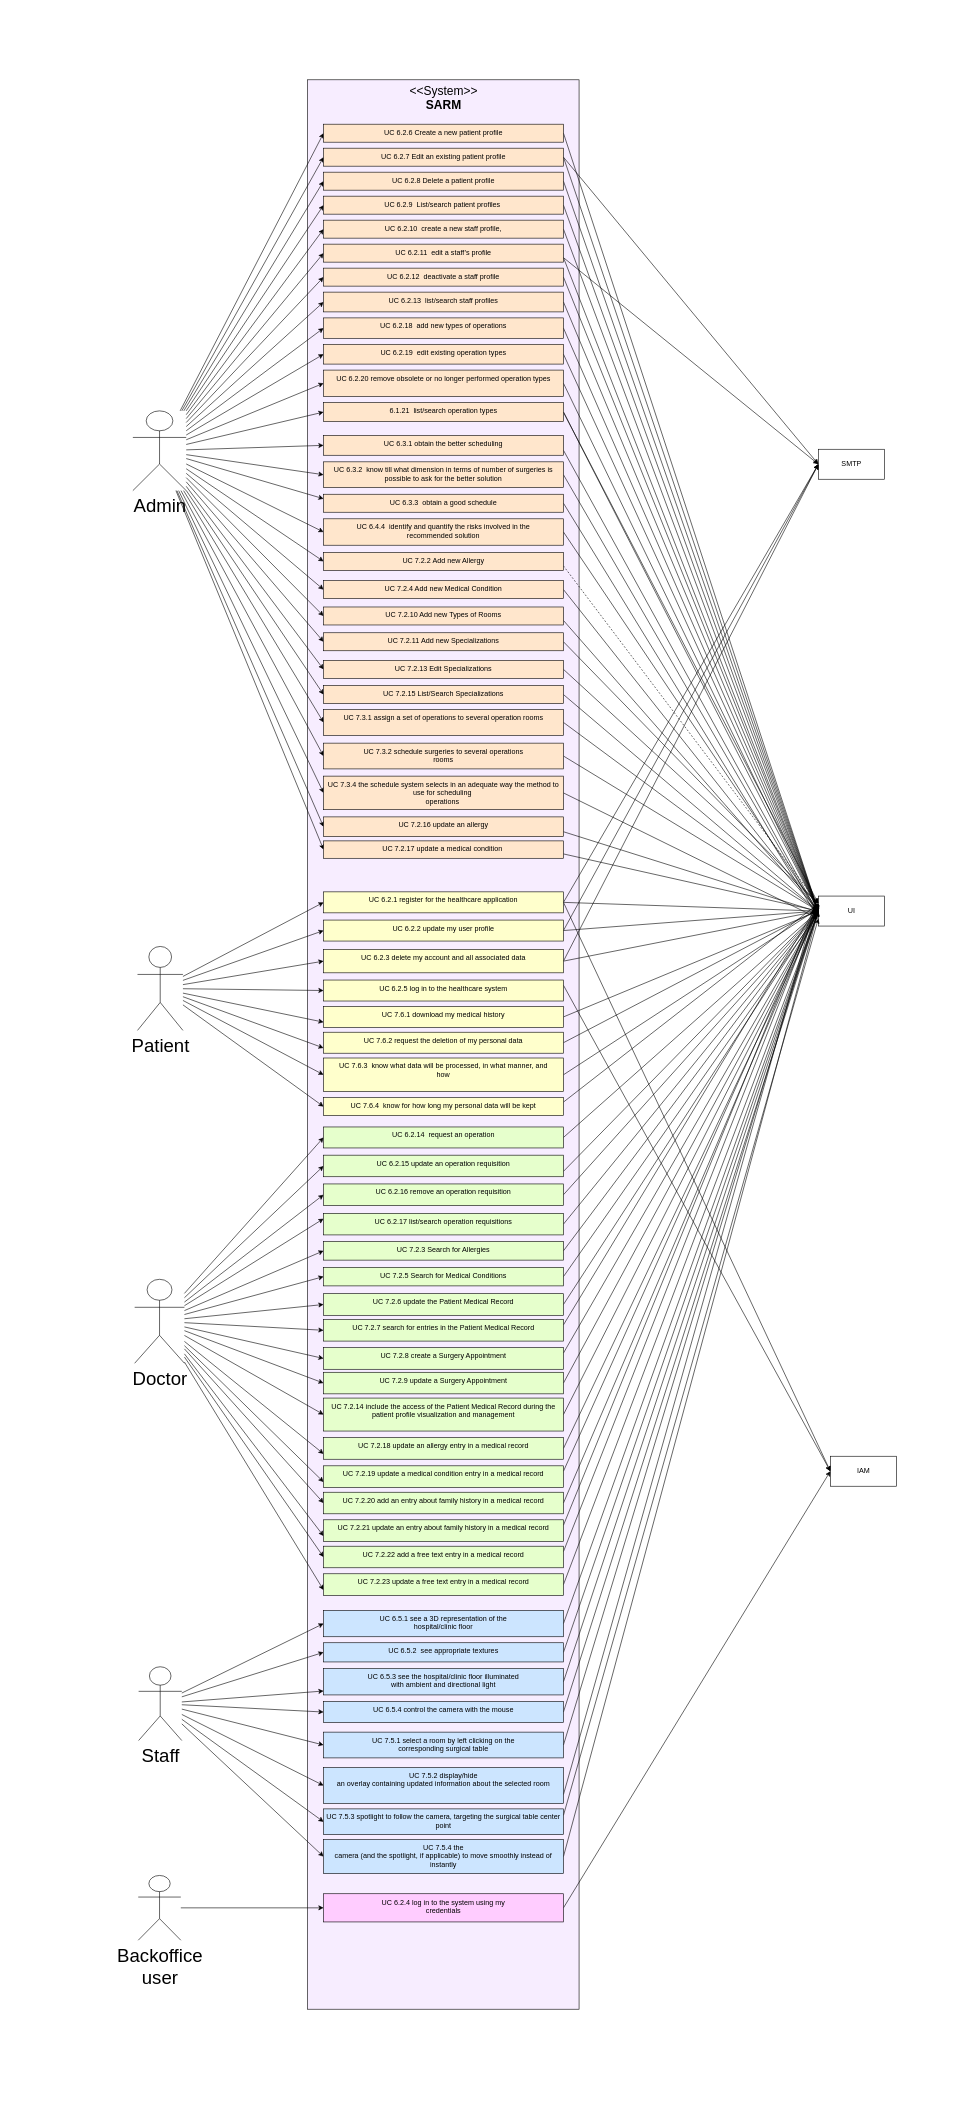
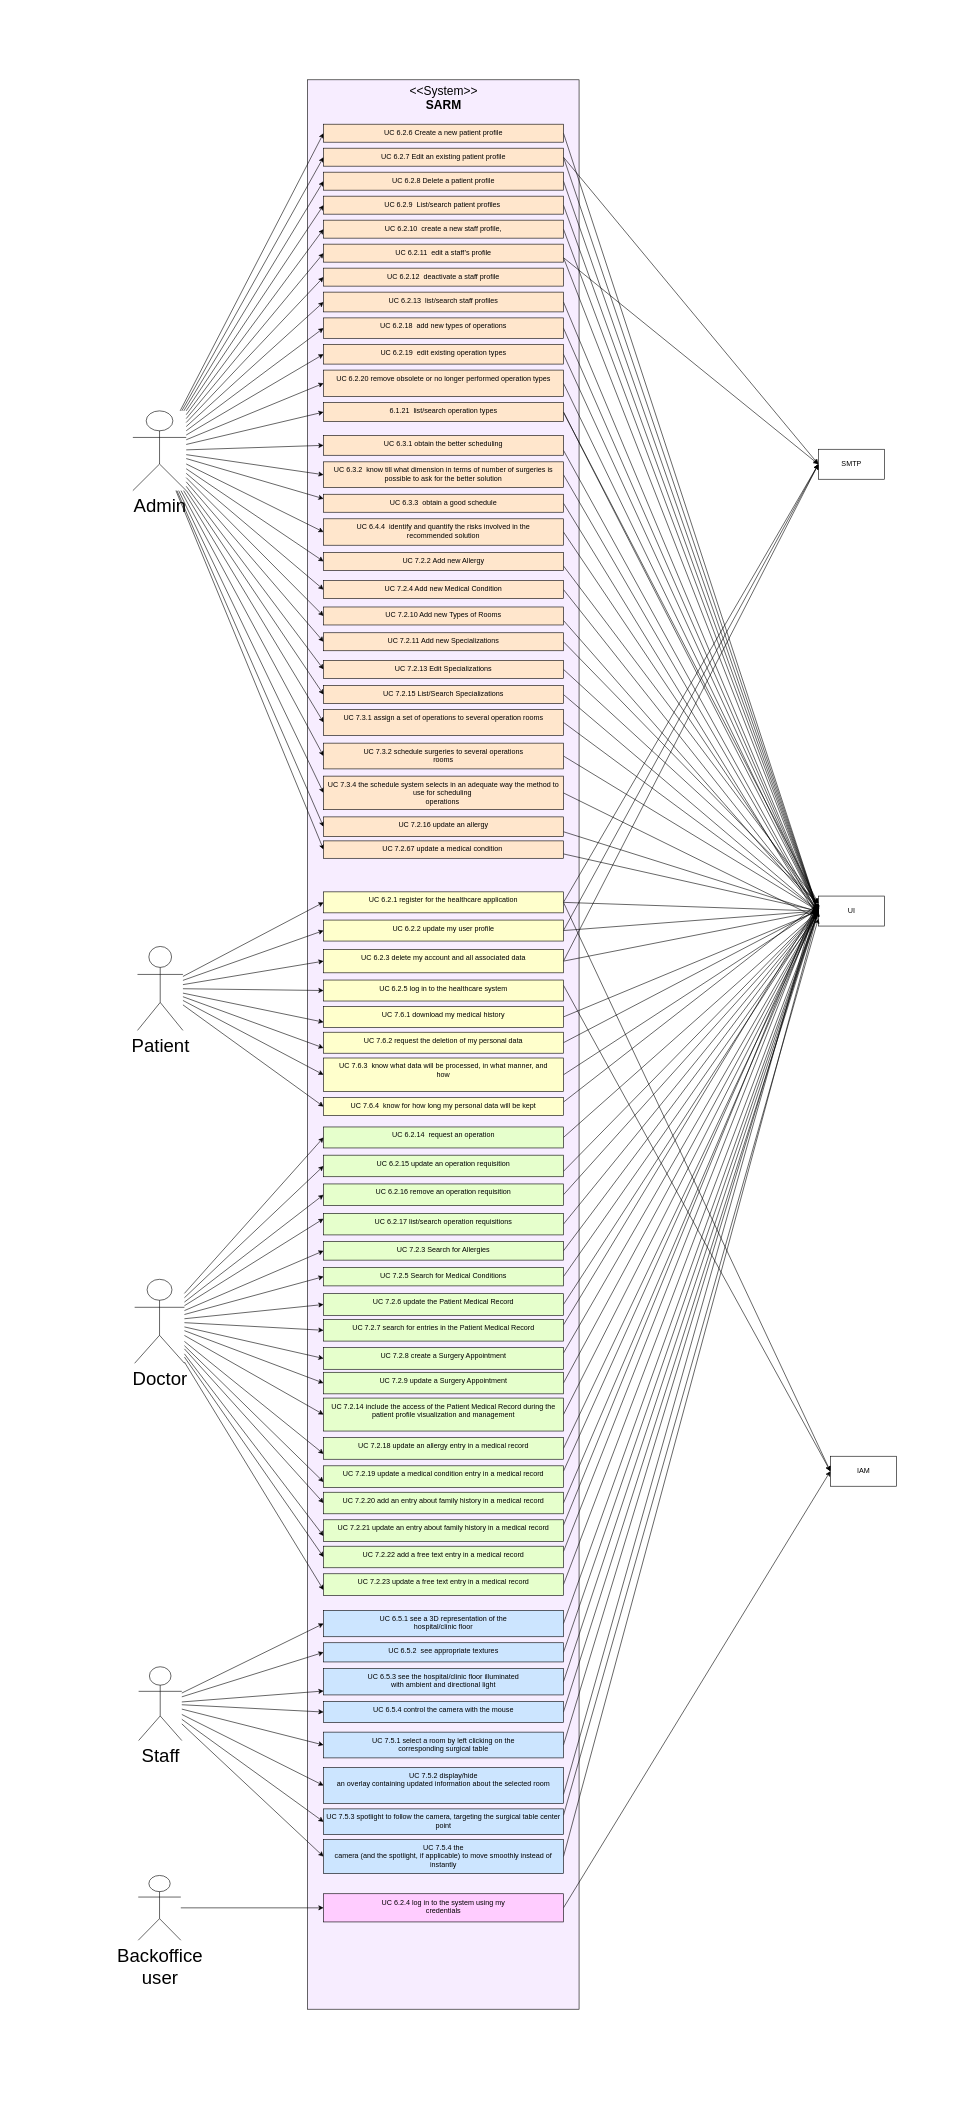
edge "UC 6.2.12 deactivate a staff profile" -> "UI": removed
edge "UC 7.2.2 Add new Allergy" -> "UI": style dashed -> solid
node "UC 7.2.17 update a medical condition": label "UC 7.2.17 update a medical condition" -> "UC 7.2.67 update a medical condition"
